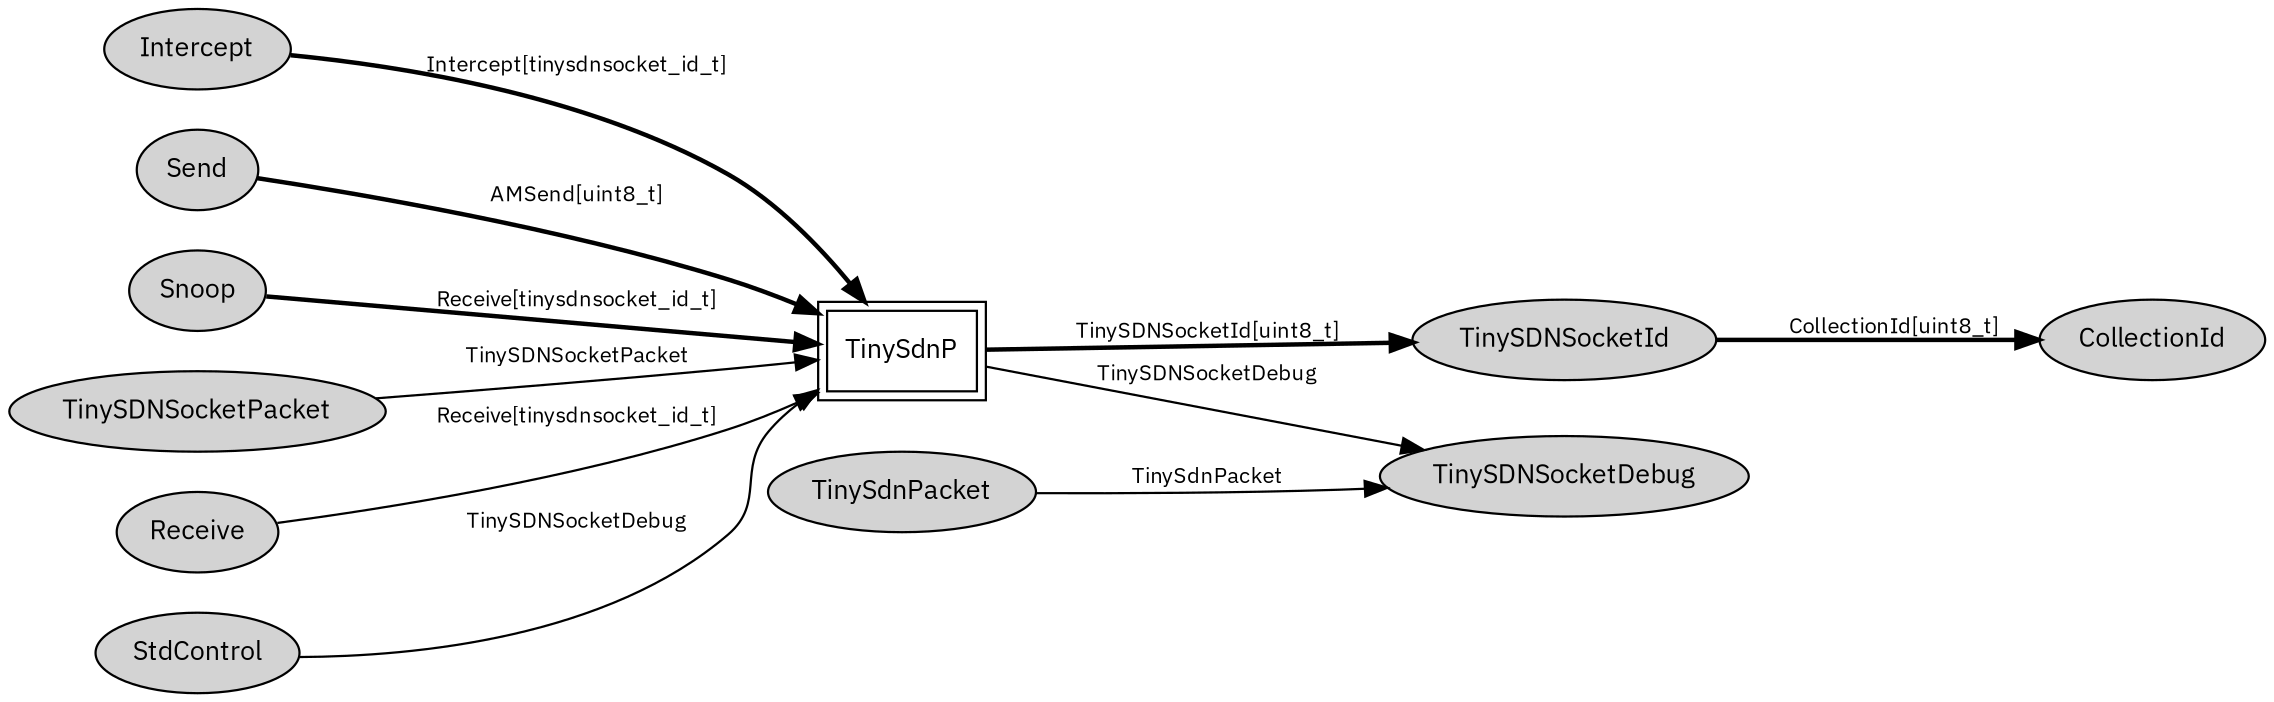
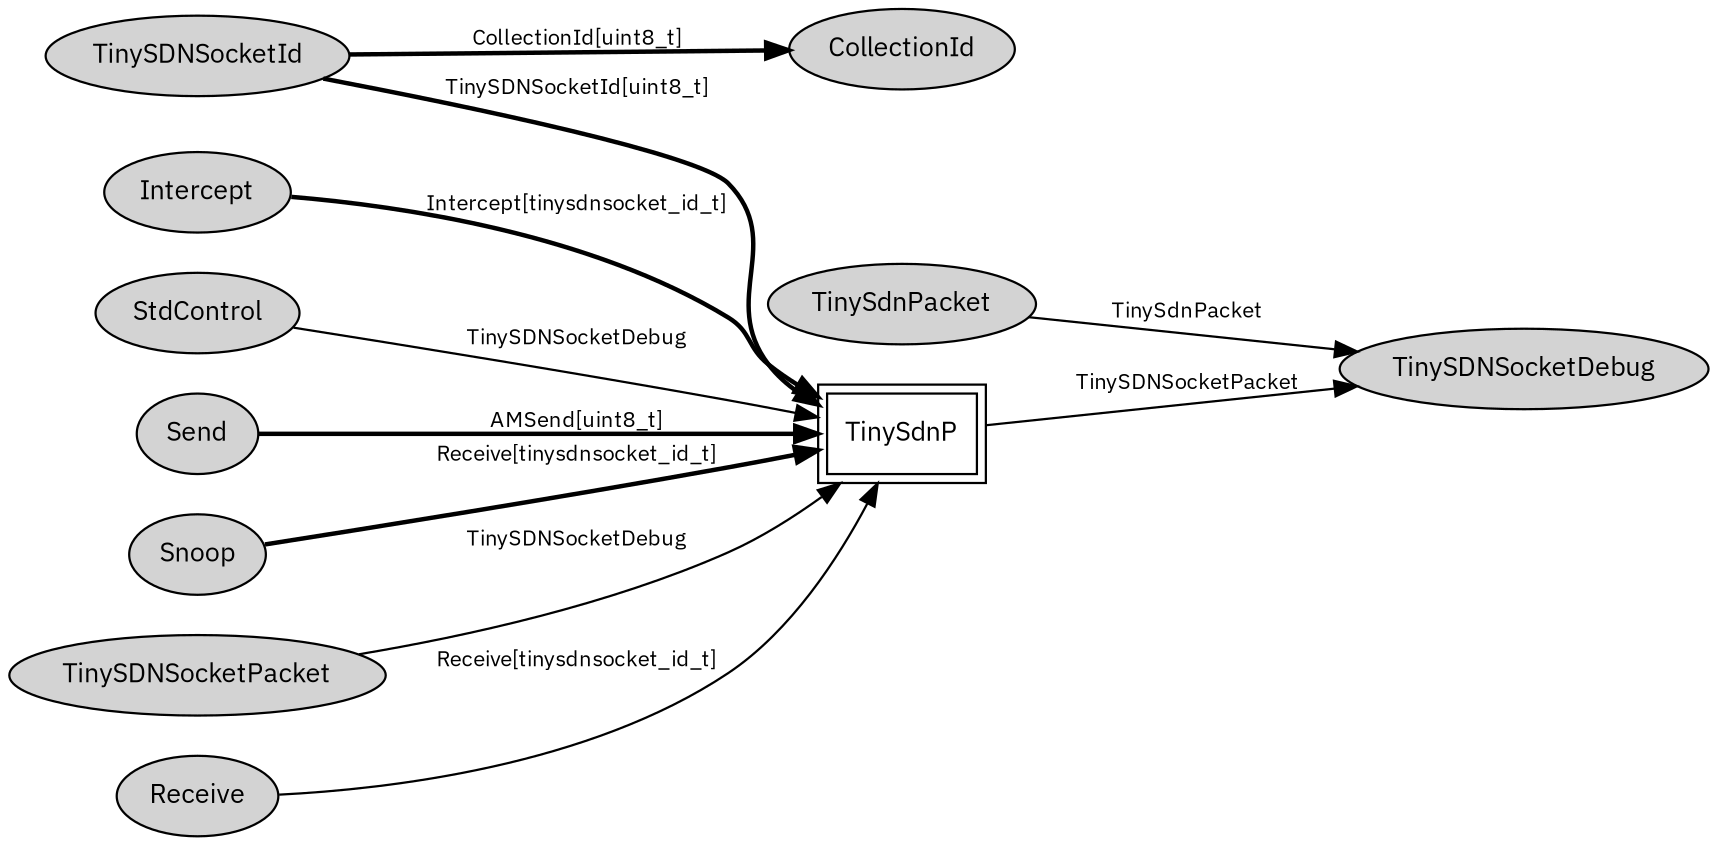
edge "TinySdnP" -> "TinySDNSocketId": reversed
edge "TinySDNSocketPacket" -> "TinySdnP": label "TinySDNSocketPacket" -> "TinySDNSocketDebug"
edge "TinySdnP" -> "TinySDNSocketDebug": label "TinySDNSocketDebug" -> "TinySDNSocketPacket"
